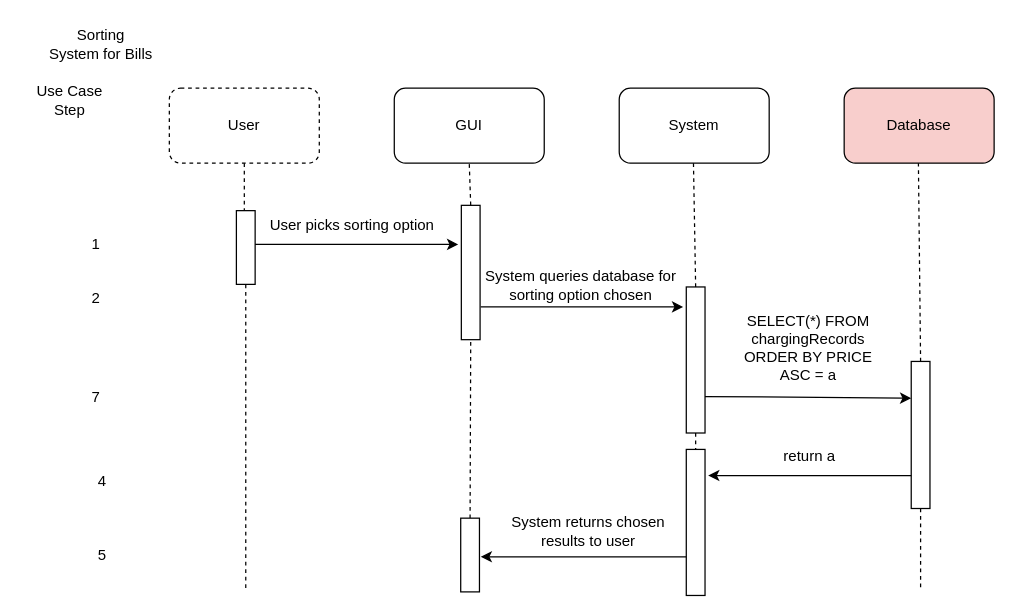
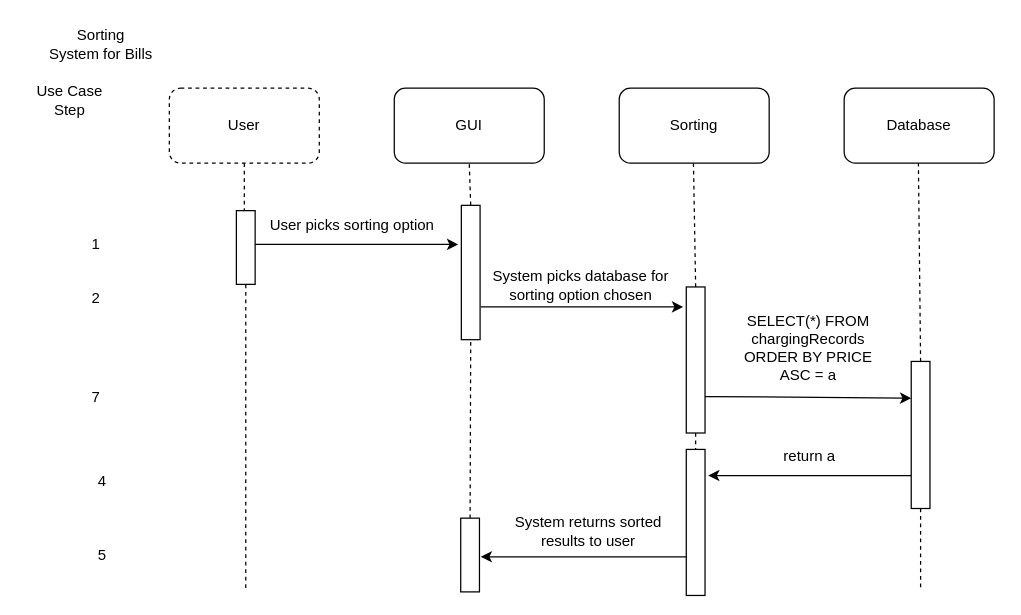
node "System": label "System" -> "Sorting"
node "Database": fillcolor #f8cecc -> #ffffff
node "System queries database for sorting option chosen": label "System queries database for sorting option chosen" -> "System picks database for sorting option chosen"
node "System returns chosen results to user": label "System returns chosen results to user" -> "System returns sorted results to user"
